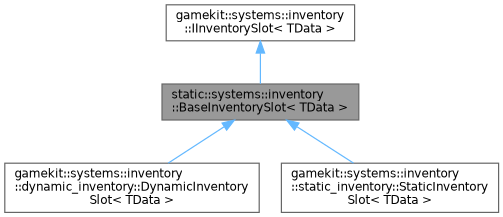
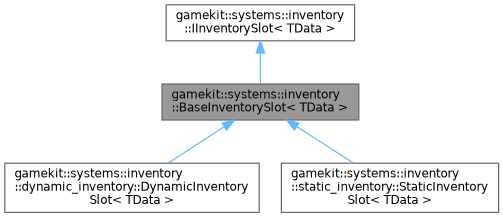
node "static::systems::inventory ::BaseInventorySlot< TData >": label "static::systems::inventory ::BaseInventorySlot< TData >" -> "gamekit::systems::inventory ::BaseInventorySlot< TData >"
